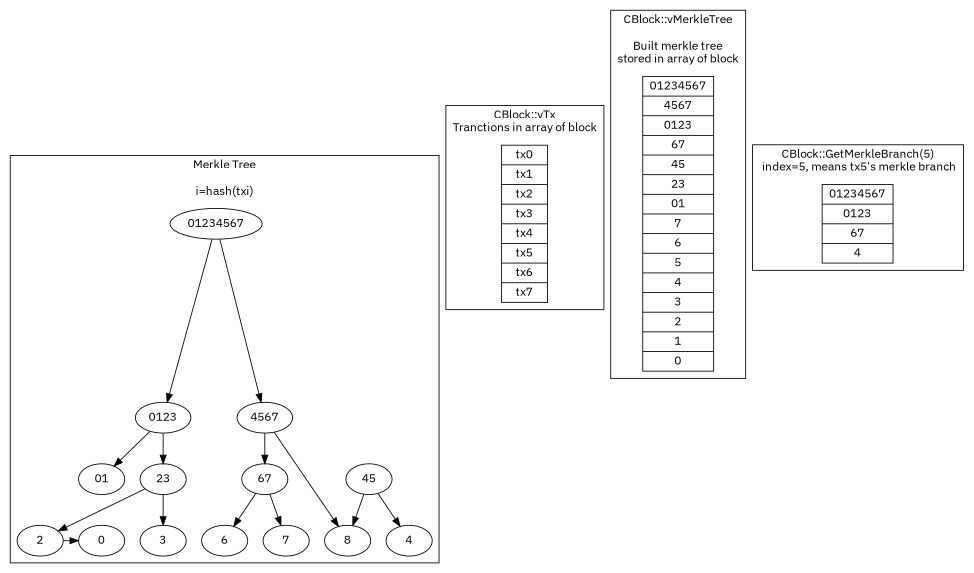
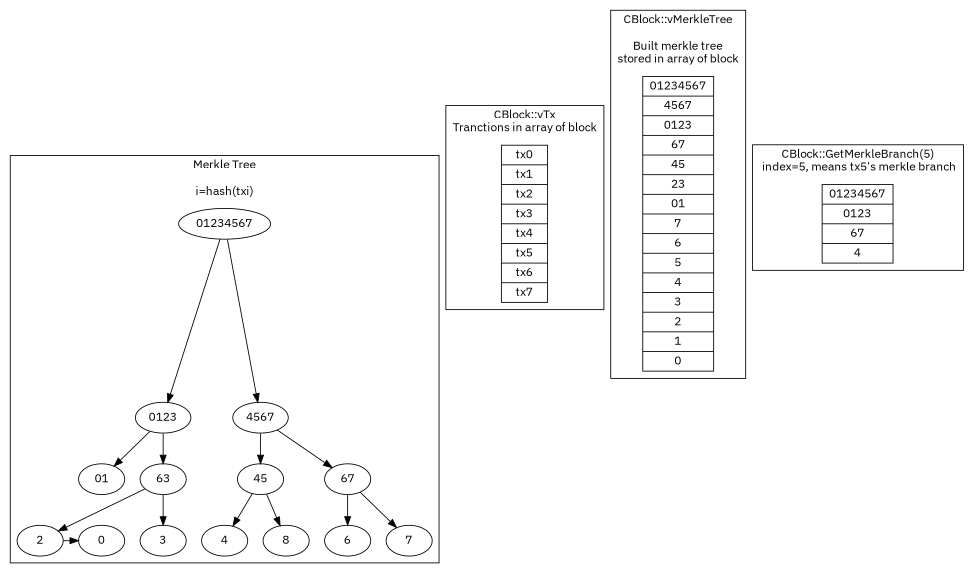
edge "4567" -> "8": now "4567" -> "45"
node "23": label "23" -> "63"
